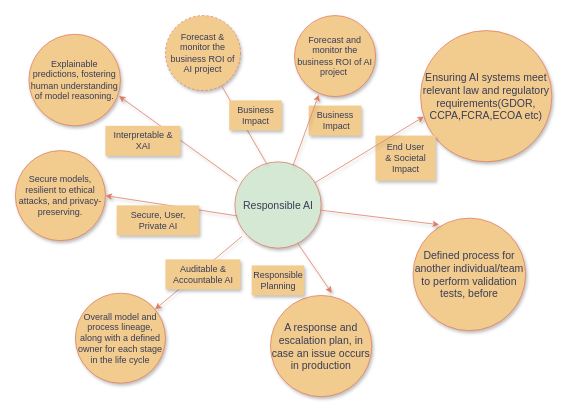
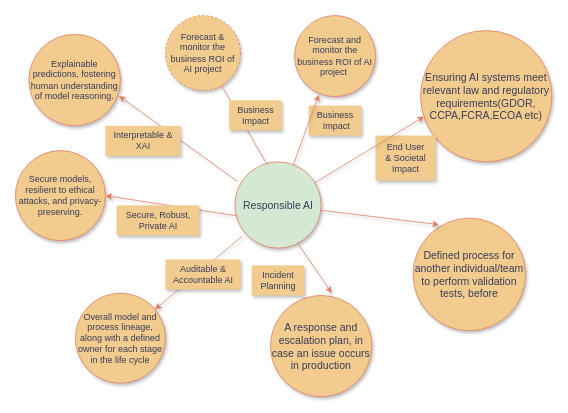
node "Secure, User, Private AI": label "Secure, User, Private AI" -> "Secure, Robust, Private AI"
node "Responsible Planning": label "Responsible Planning" -> "Incident Planning"
